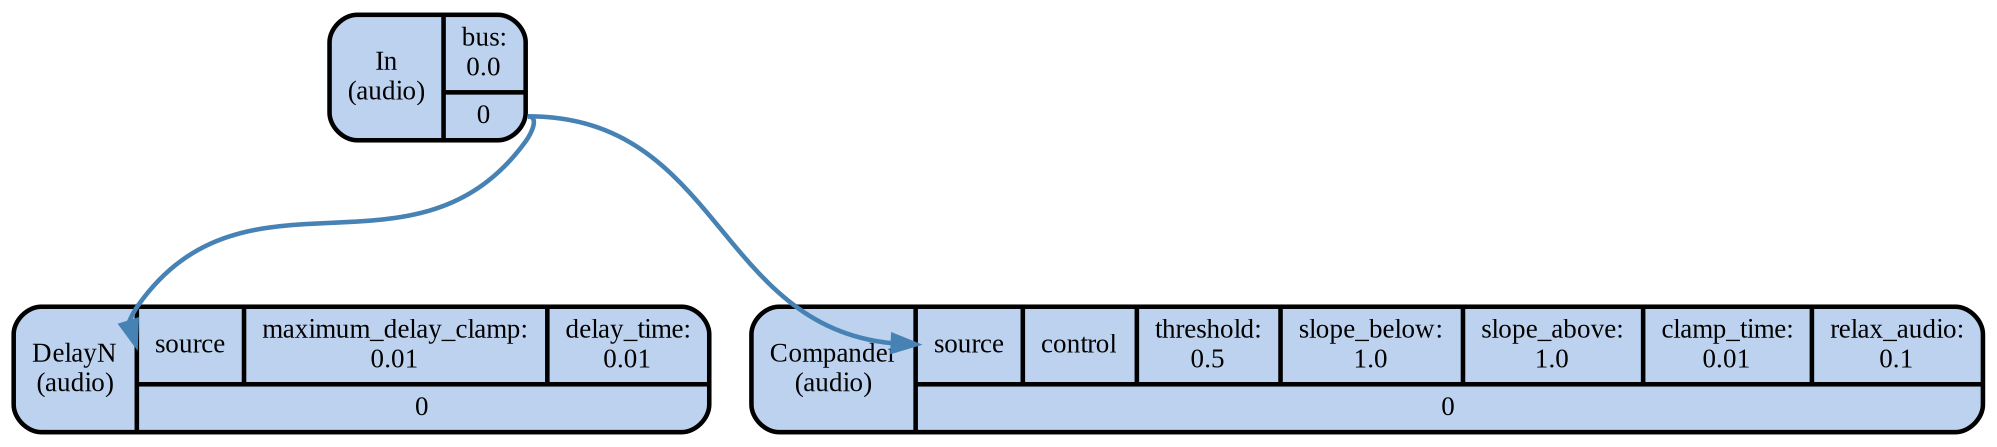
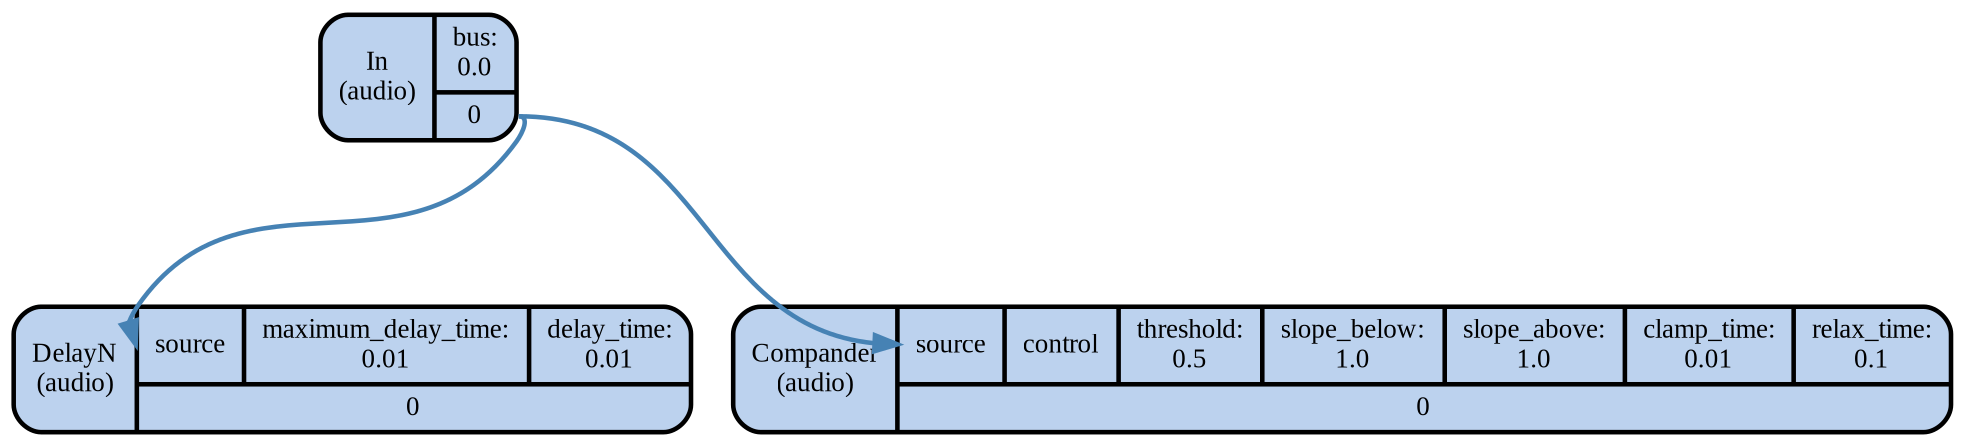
node "DelayN": text "maximum_delay_clamp:" -> "maximum_delay_time:"
node "Compander": text "relax_audio:" -> "relax_time:"
